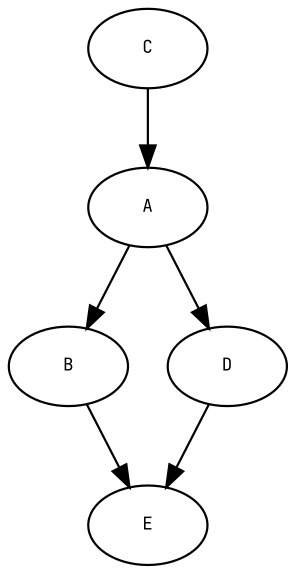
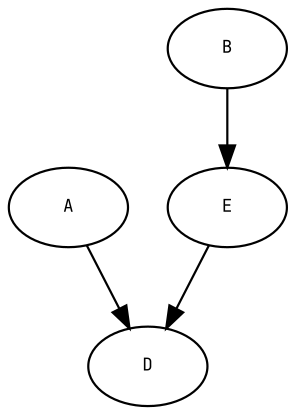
node "C": removed
edge "A" -> "B": removed
edge "D" -> "E": reversed
